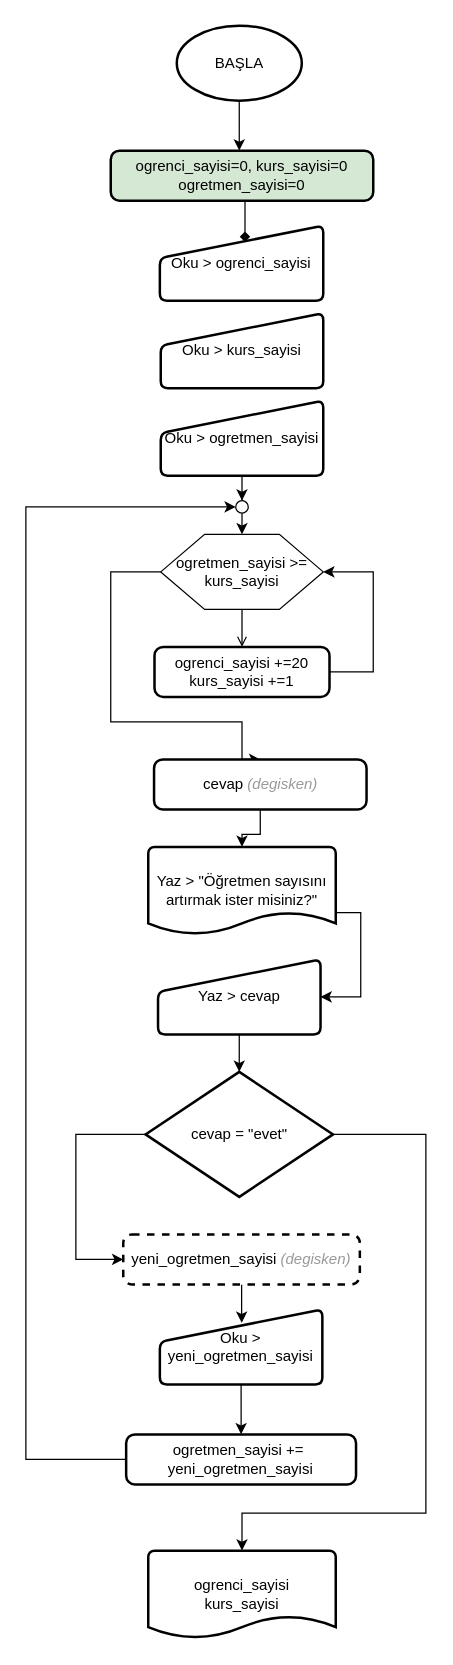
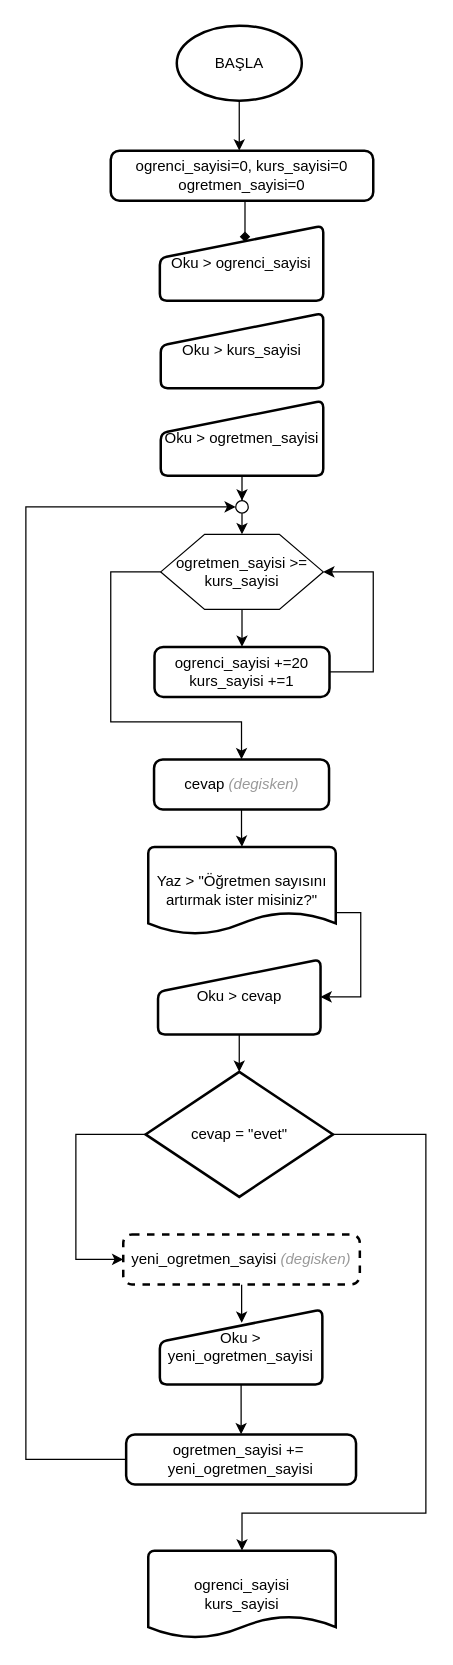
node "ogrenci_sayisi=0, kurs_sayisi=0 ogretmen_sayisi=0": fillcolor #d5e8d4 -> #ffffff
edge "ogretmen_sayisi >= kurs_sayisi" -> "ogrenci_sayisi +=20 kurs_sayisi +=1": arrowhead open -> classic
node "cevap (degisken)": size 213x50 -> 175x50
node "Yaz > cevap": label "Yaz > cevap" -> "Oku > cevap"
